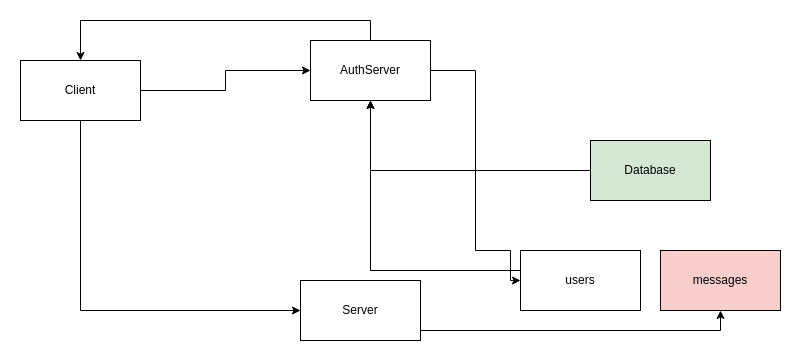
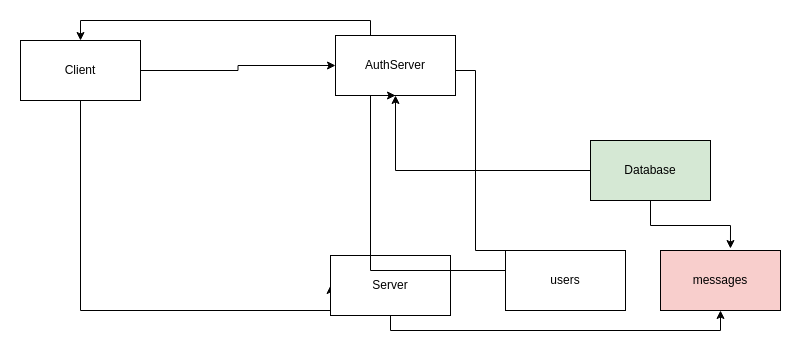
node "AuthServer": moved (371, 71) -> (396, 66)
node "Client": moved (81, 91) -> (81, 71)
edge "Database" -> "messages": added
node "users": moved (581, 281) -> (566, 281)
node "Server": moved (361, 311) -> (391, 286)
